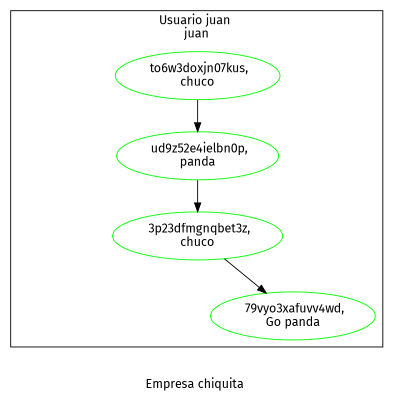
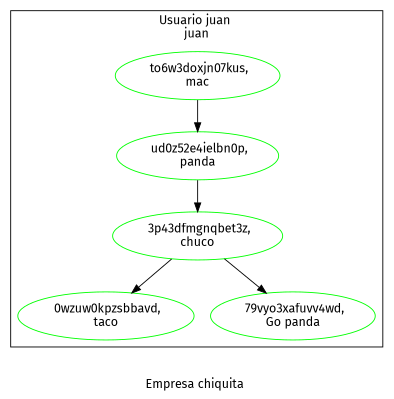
node "to6w3doxjn07kus, chuco": label "to6w3doxjn07kus, chuco" -> "to6w3doxjn07kus, mac"
node "ud9z52e4ielbn0p, panda": label "ud9z52e4ielbn0p, panda" -> "ud0z52e4ielbn0p, panda"
node "3p23dfmgnqbet3z, chuco": label "3p23dfmgnqbet3z, chuco" -> "3p43dfmgnqbet3z, chuco"
node "0wzuw0kpzsbbavd, taco": added
